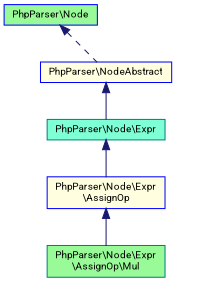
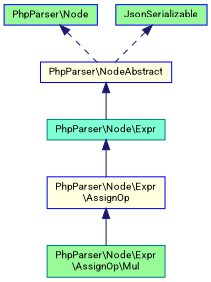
node "JsonSerializable": added
